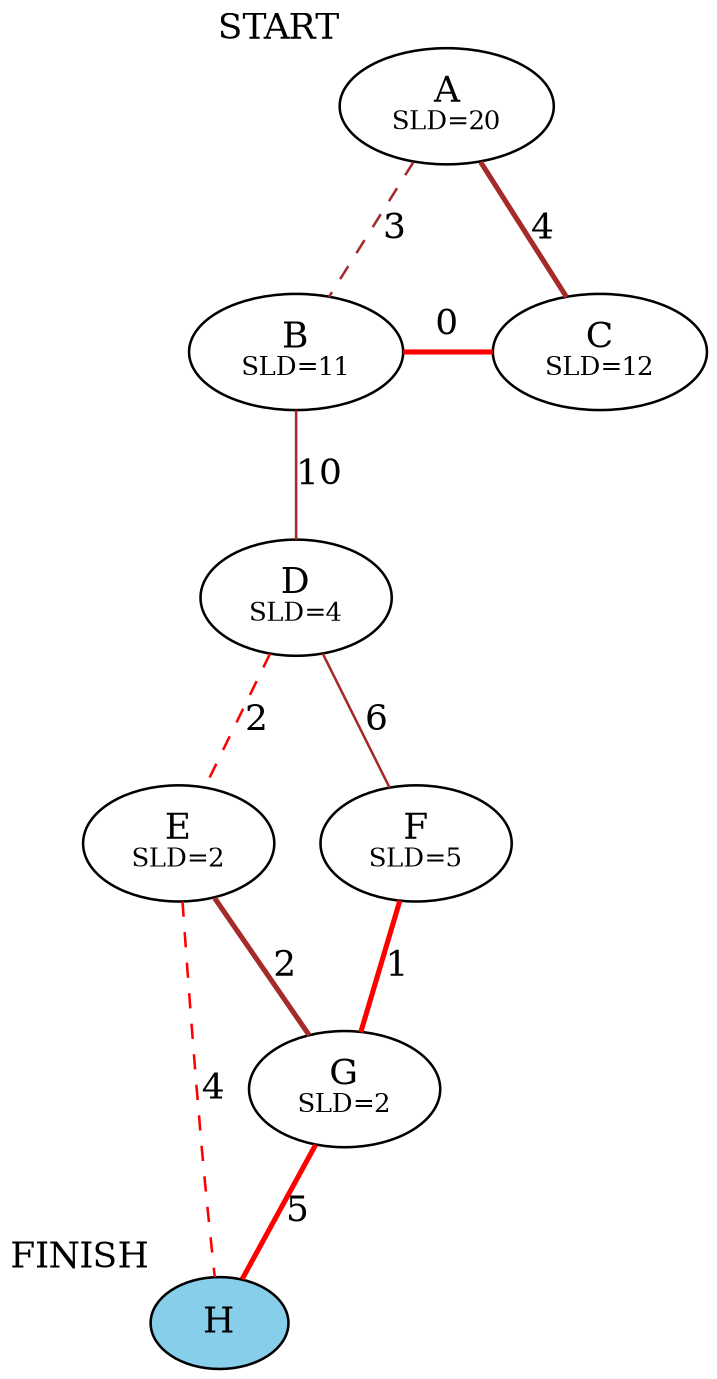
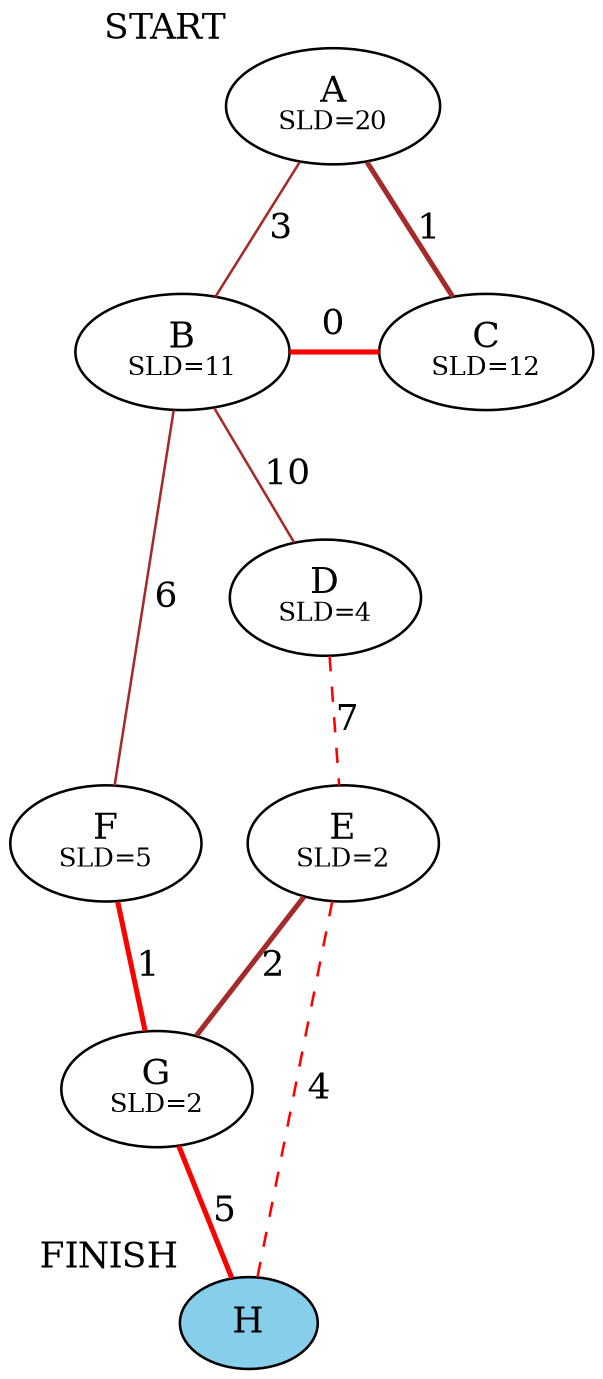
edge "A" -- "C": label "4" -> "1"
edge "A" -- "B": style dashed -> solid
edge "D" -- "E": label "2" -> "7"
edge "D" -- "F": now "B" -- "F"
